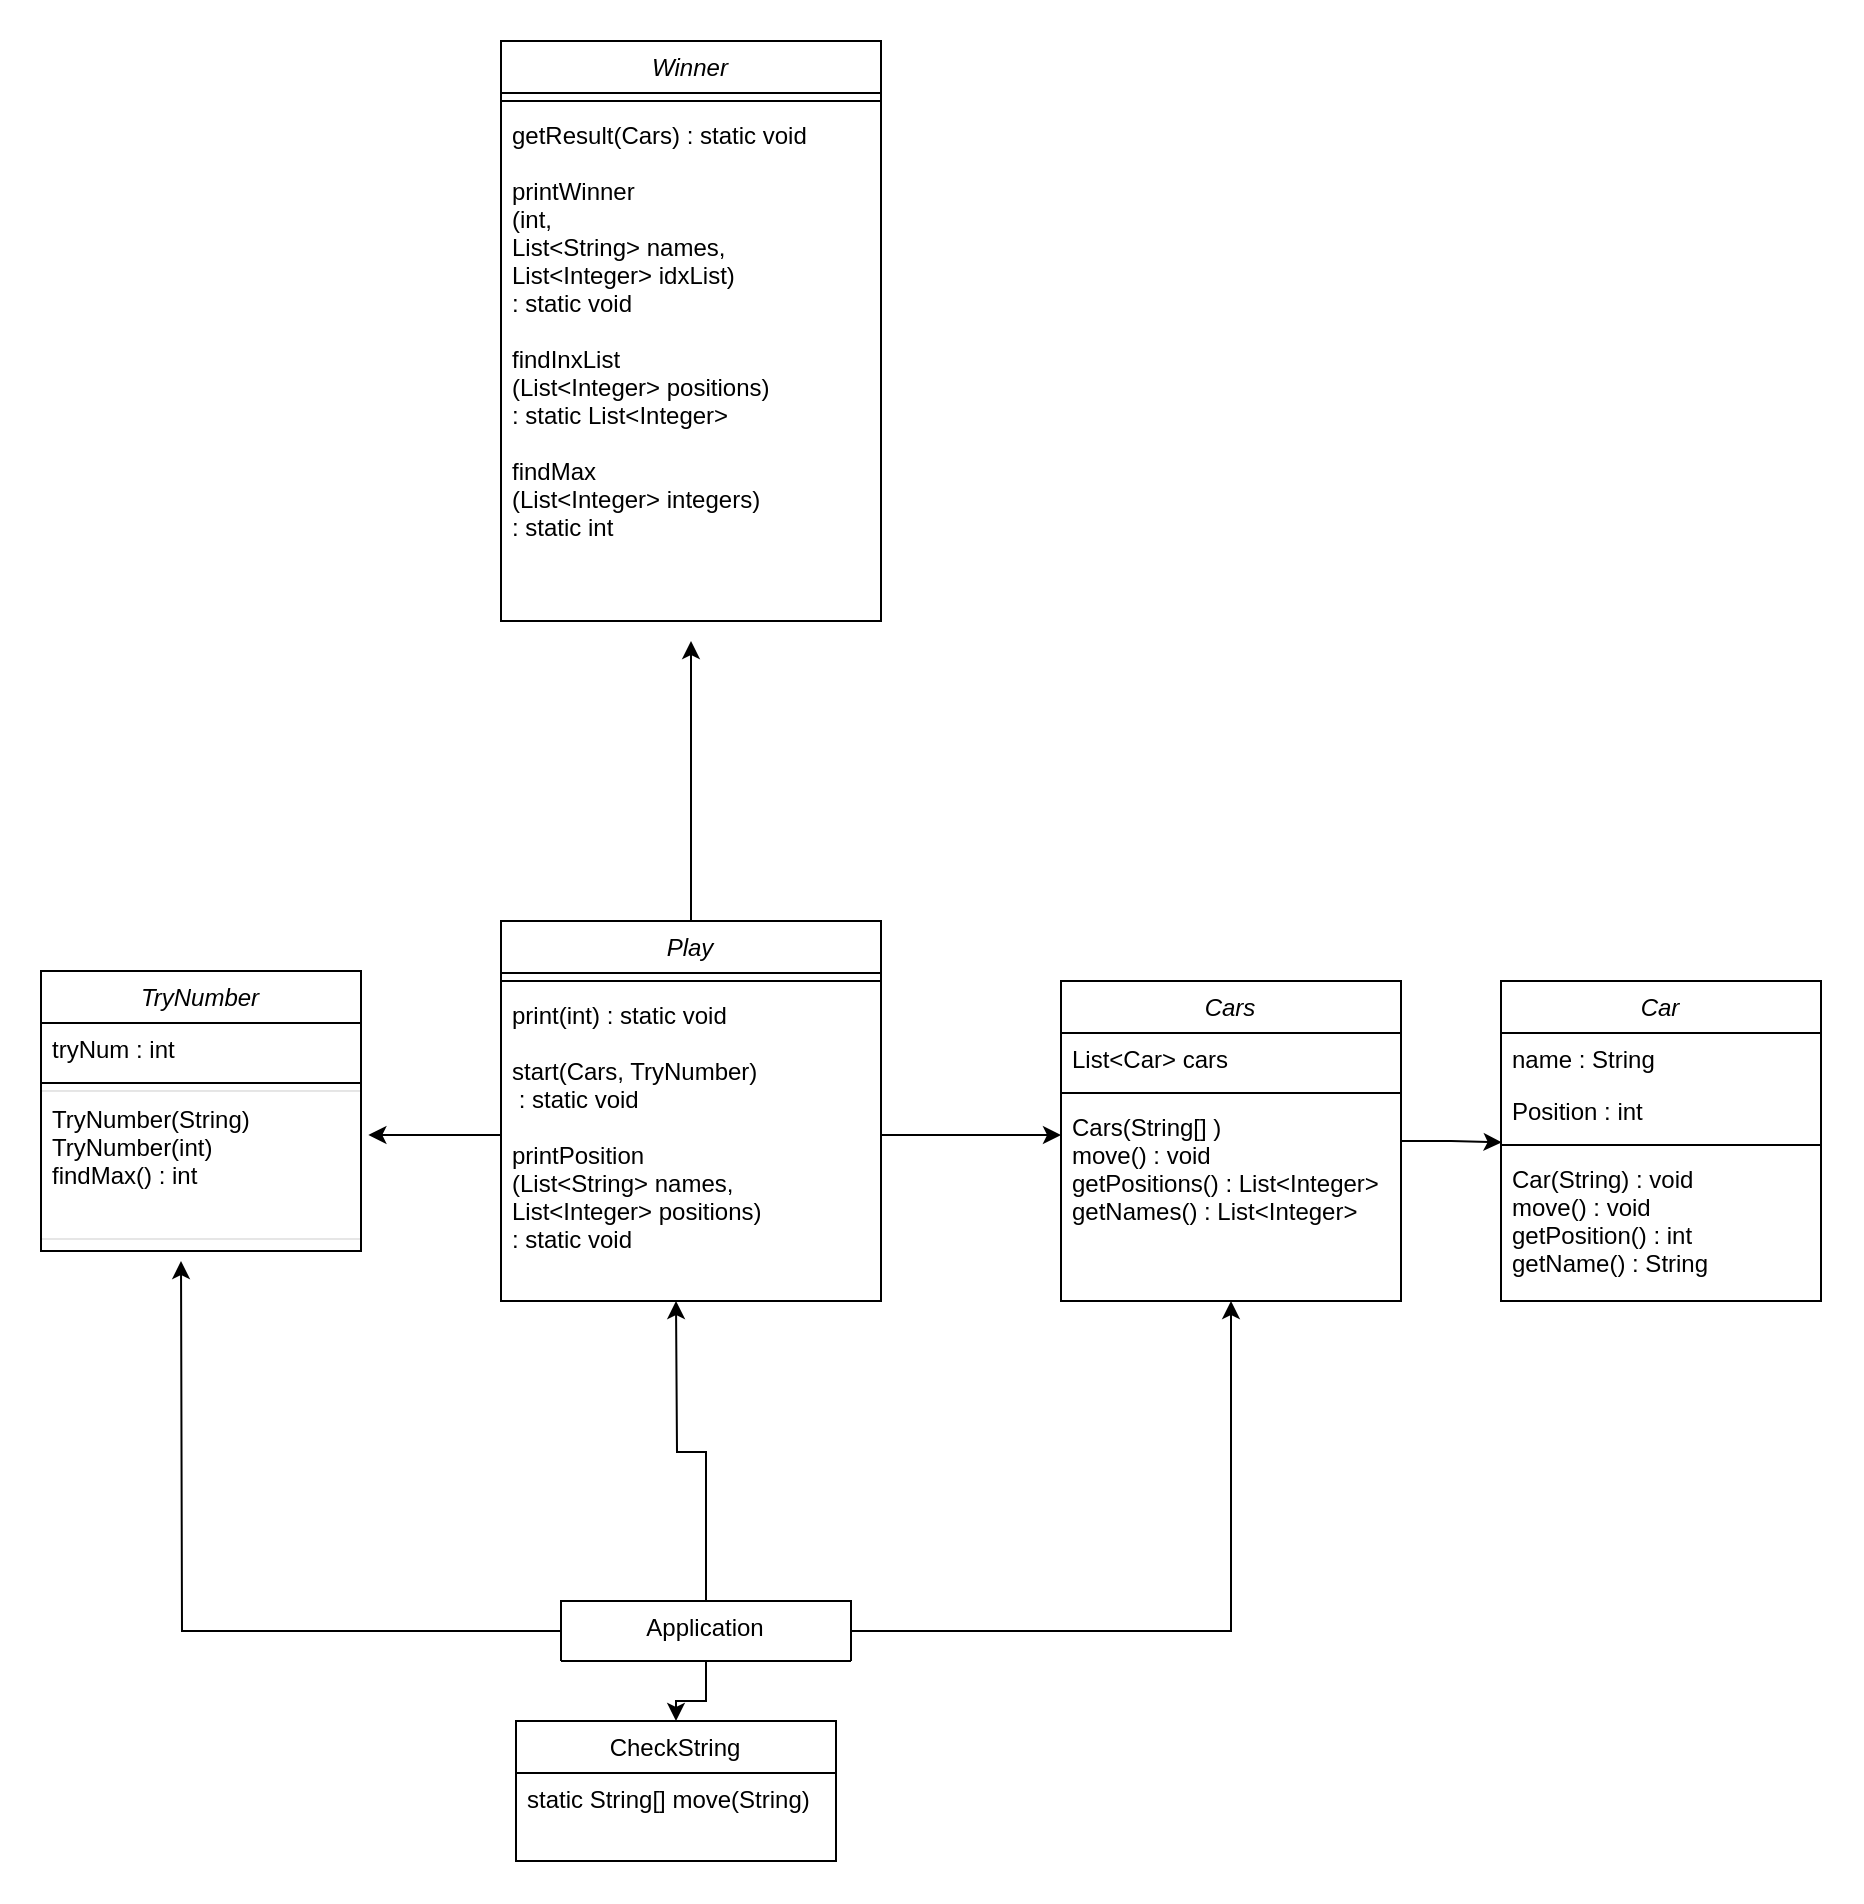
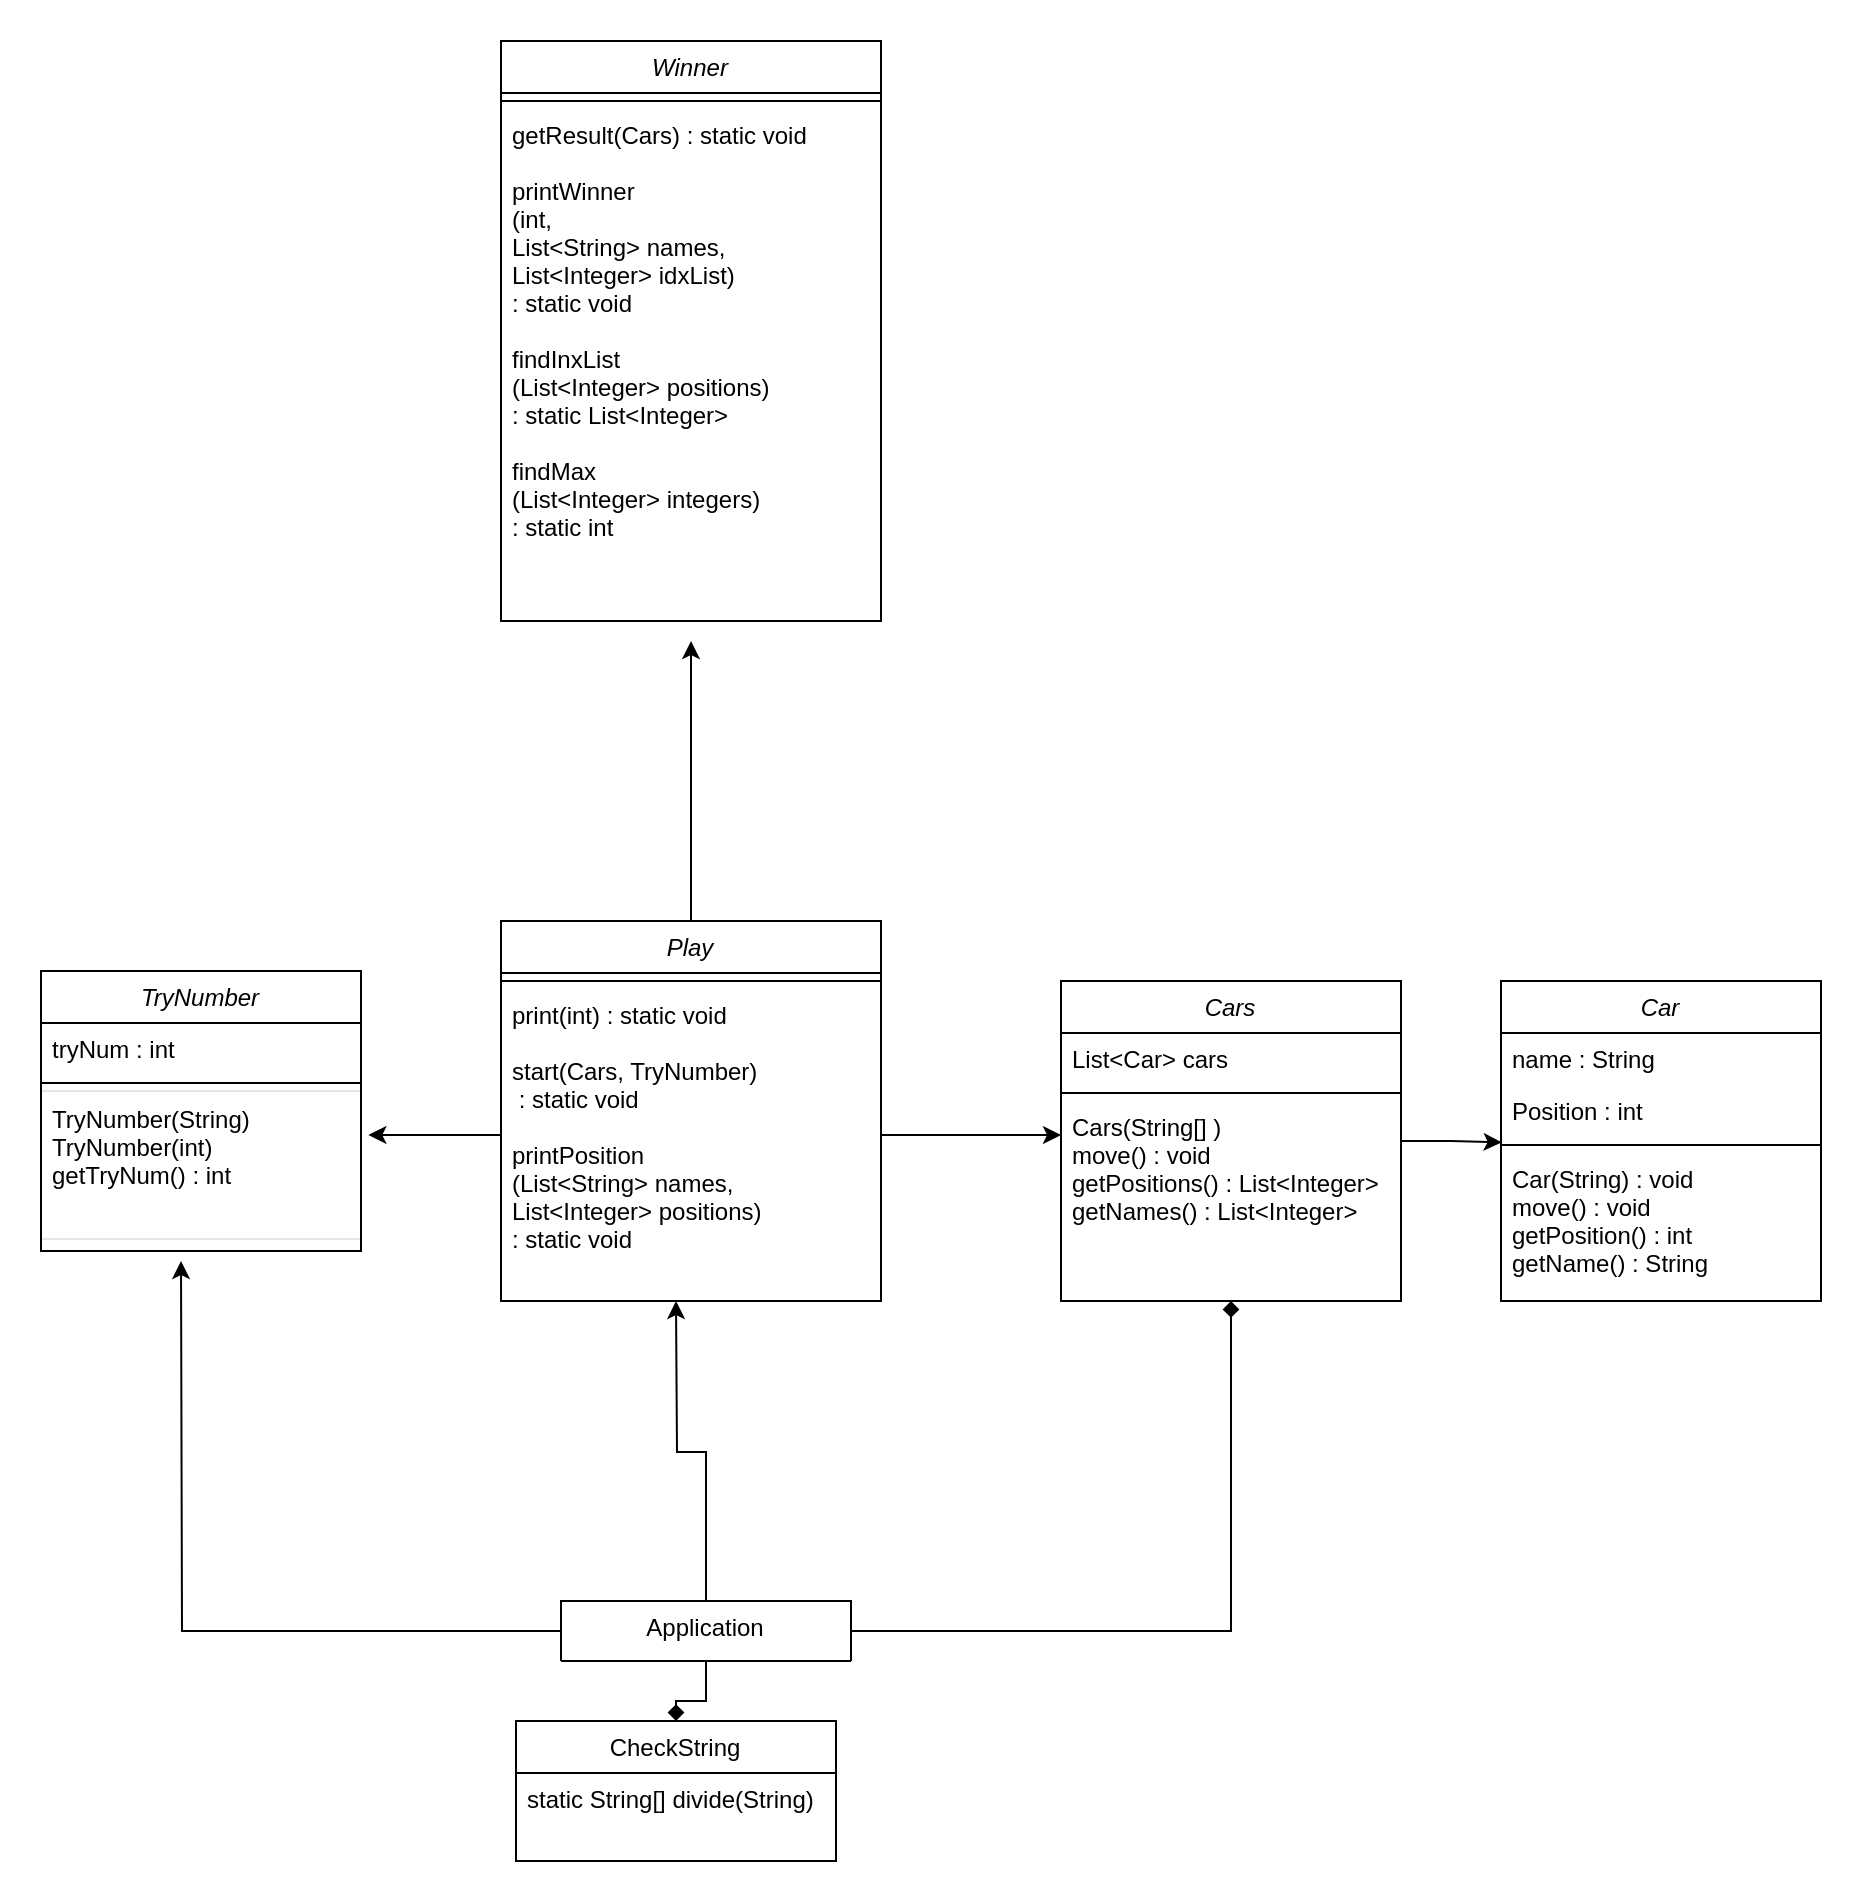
node "TryNumber(String) TryNumber(int) findMax() : int": label "TryNumber(String) TryNumber(int) findMax() : int" -> "TryNumber(String) TryNumber(int) getTryNum() : int"
edge "Application" -> "Cars": arrowhead classic -> diamond
edge "Application" -> "CheckString": arrowhead classic -> diamond
node "static String[] move(String)": label "static String[] move(String)" -> "static String[] divide(String)"
